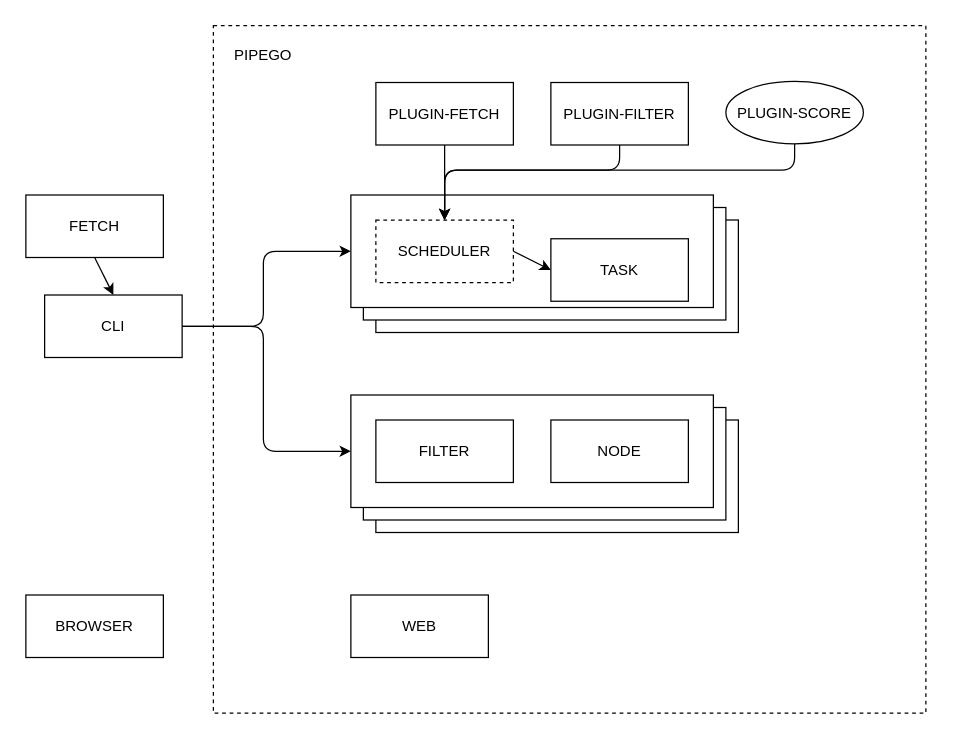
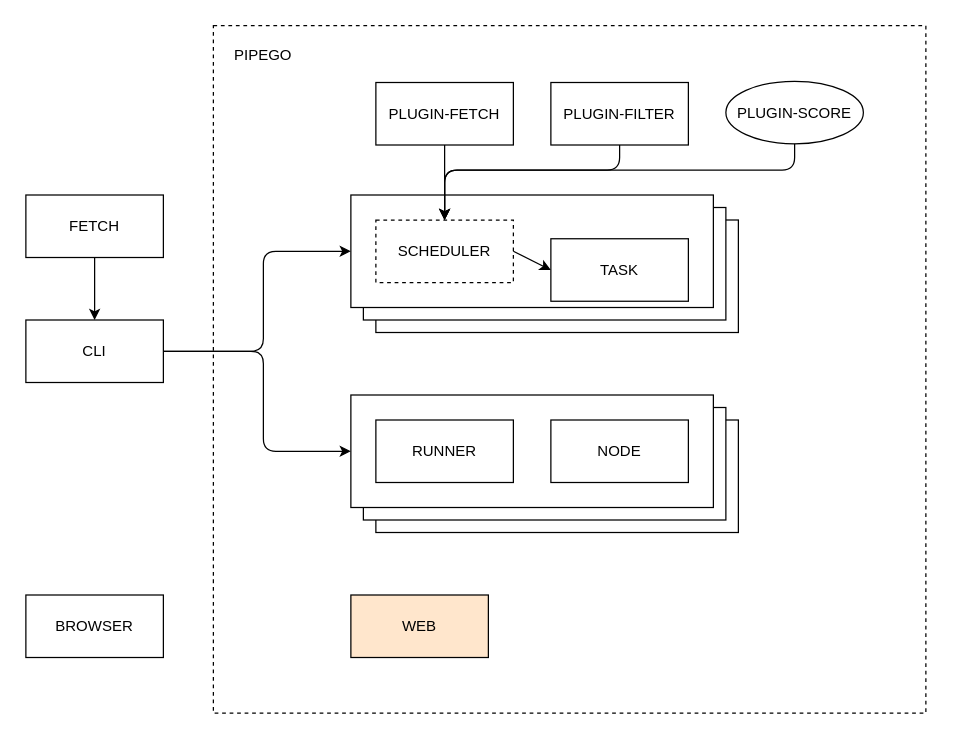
node "CLI": moved (113, 326) -> (94, 351)
node "FILTER": label "FILTER" -> "RUNNER"
node "WEB": fillcolor #ffffff -> #ffe6cc
